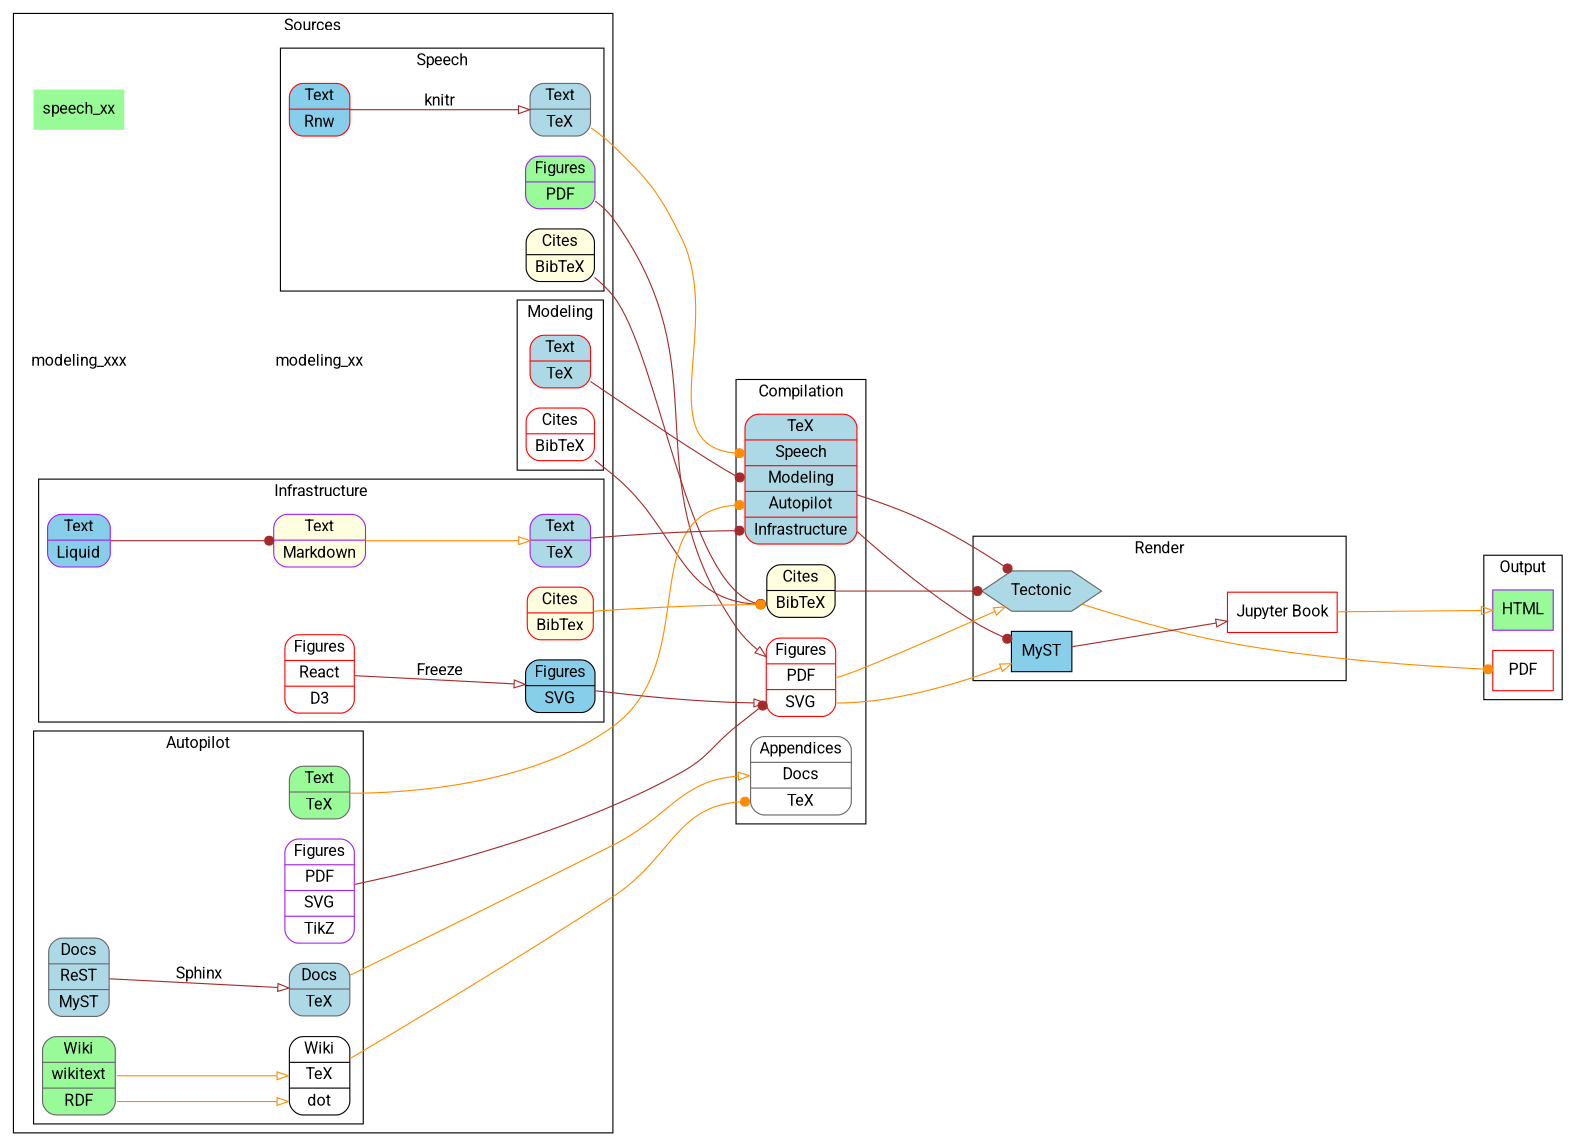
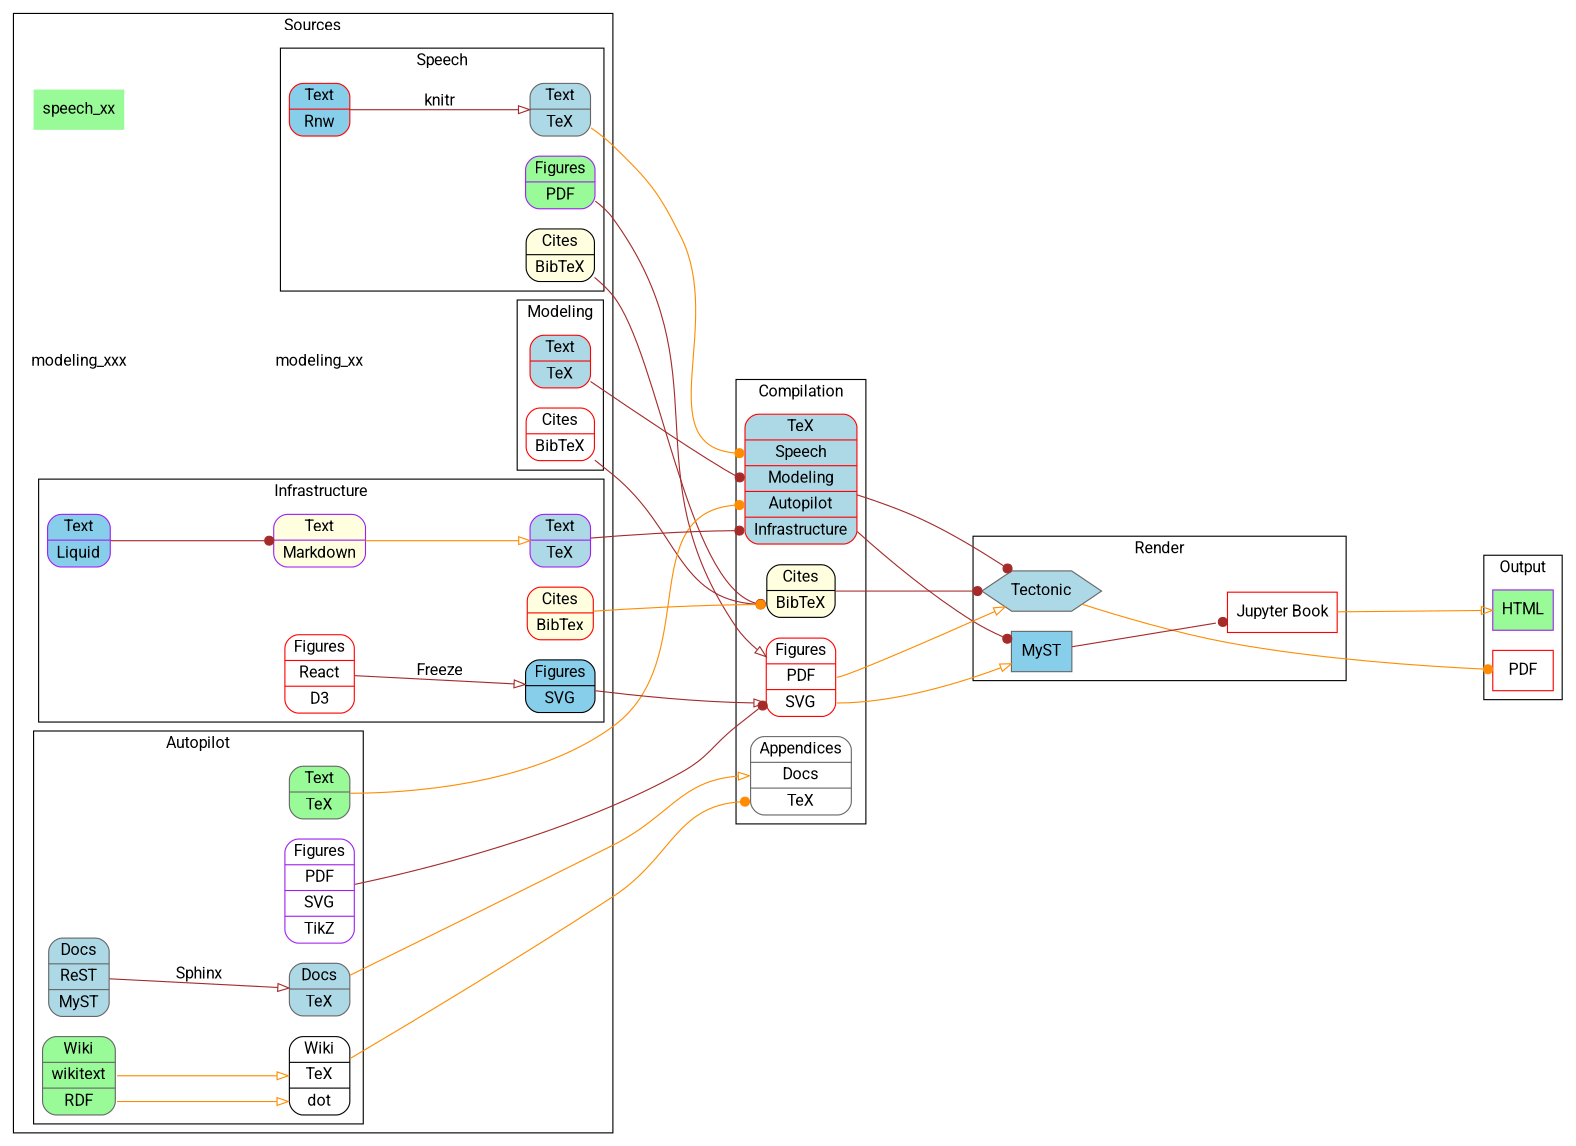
edge "MyST" -> "Jupyter Book": arrowhead onormal -> dot
node "MyST": color black -> gray40
